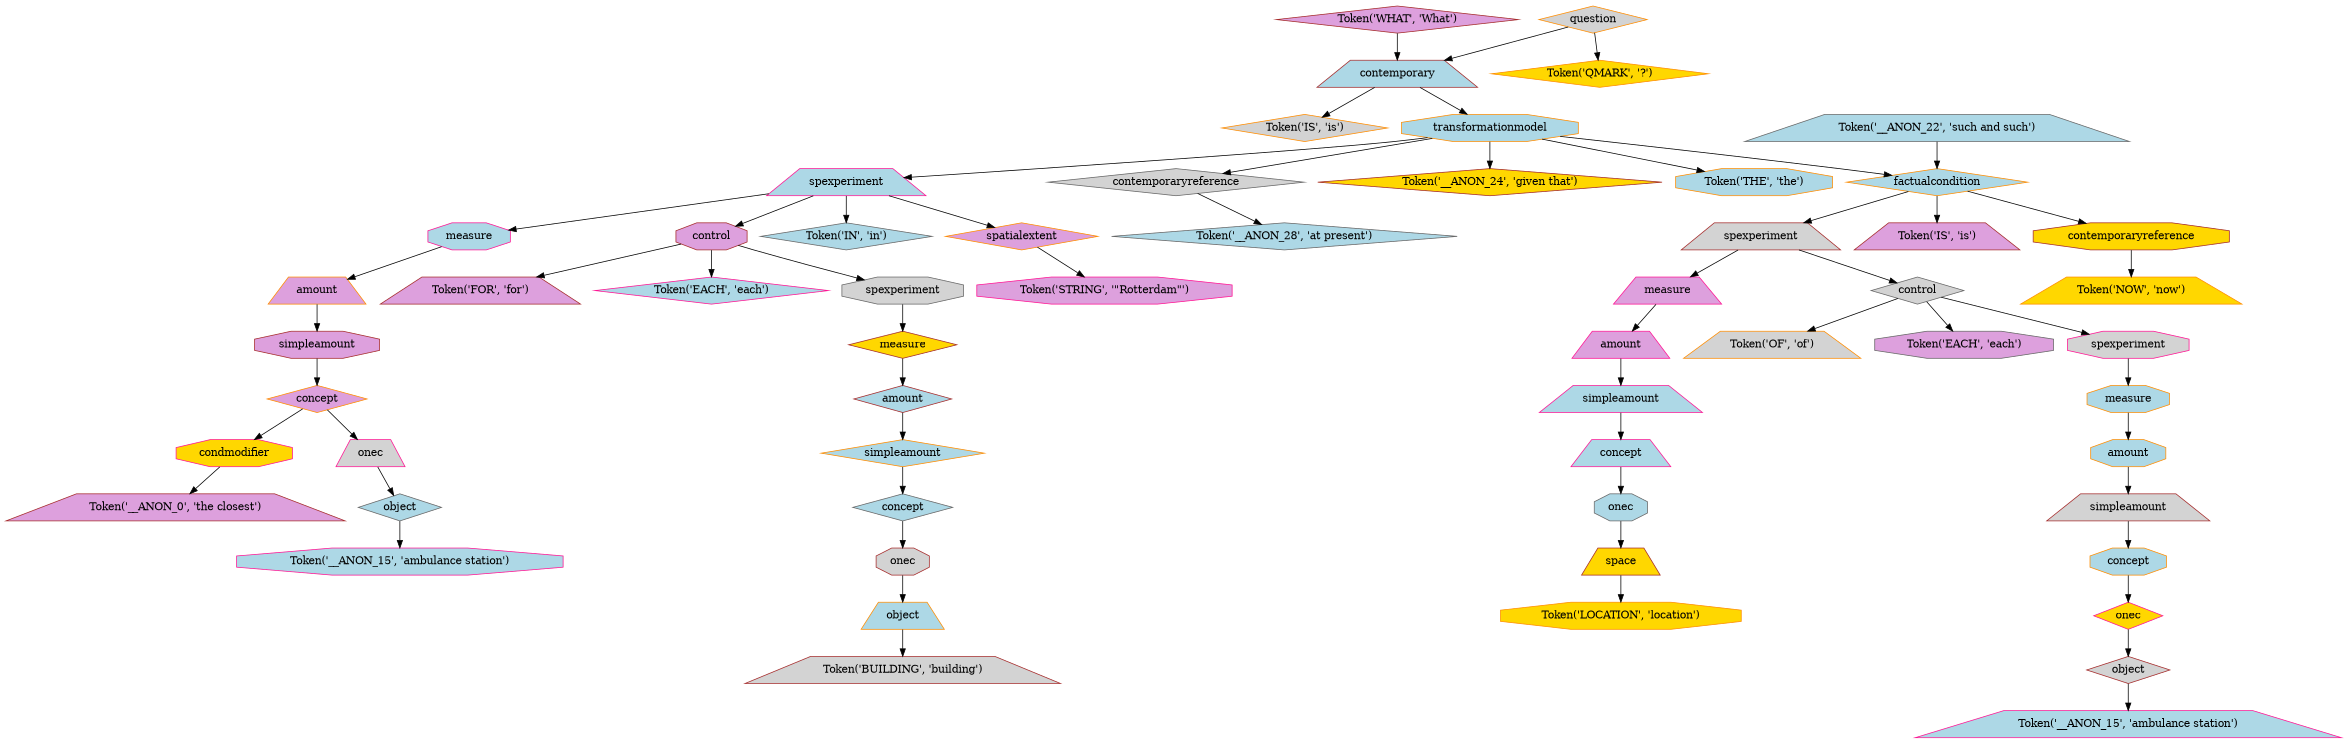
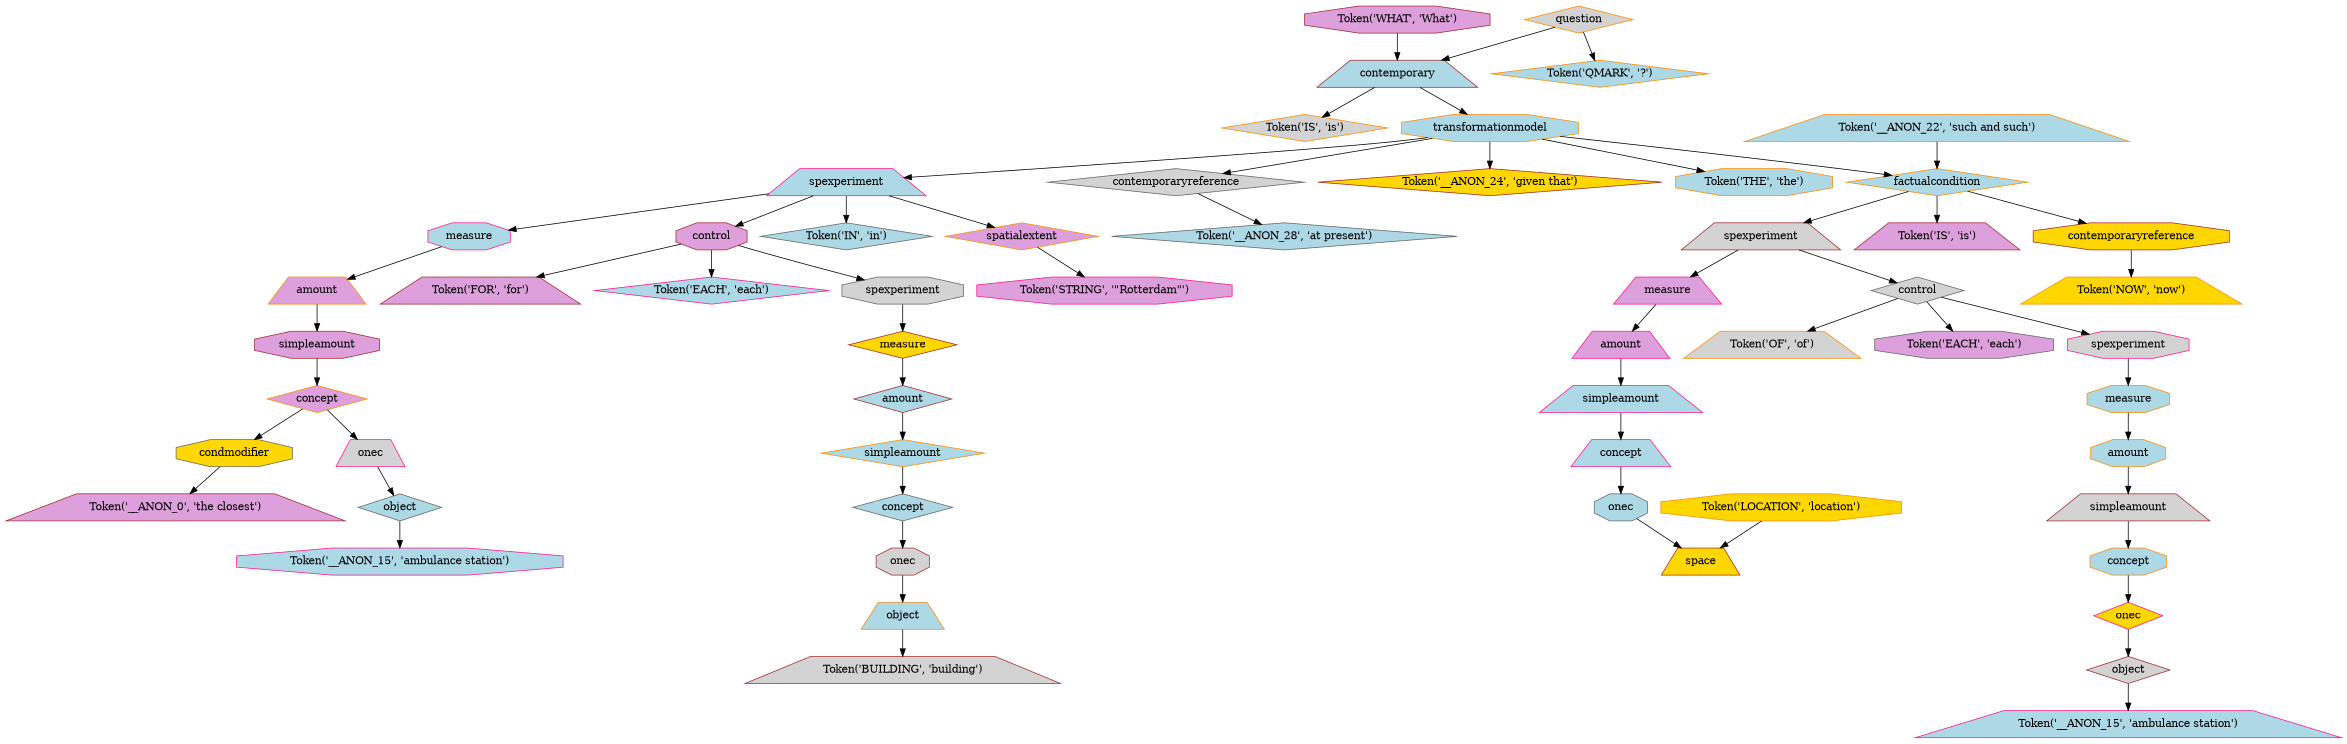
node "Token('WHAT', 'What')": shape diamond -> octagon
node "Token('QMARK', '?')": fillcolor gold -> lightblue
node "Token('__ANON_22', 'such and such')": color gray40 -> darkorange
node "condmodifier": color deeppink -> gray40
edge "space" -> "Token('LOCATION', 'location')": reversed
